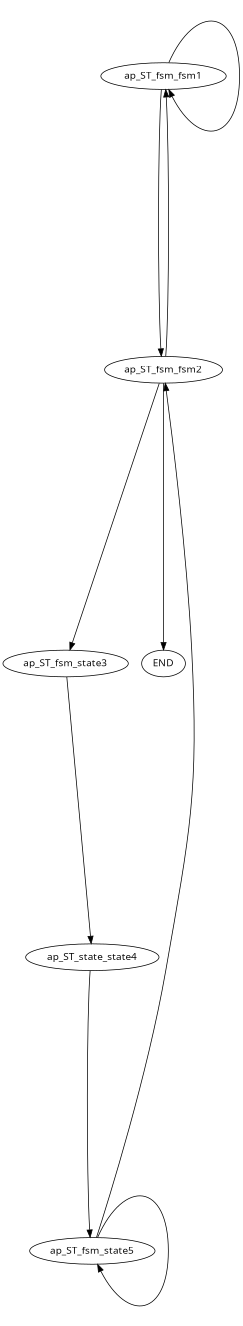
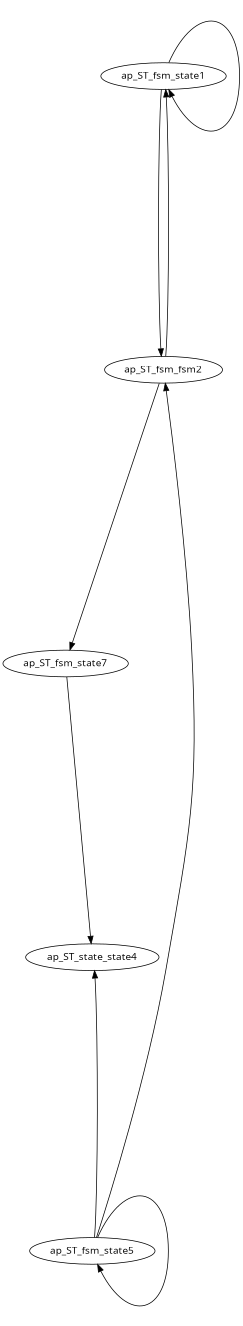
node "ap_ST_fsm_fsm1": label "ap_ST_fsm_fsm1" -> "ap_ST_fsm_state1"
node "ap_ST_fsm_state3": label "ap_ST_fsm_state3" -> "ap_ST_fsm_state7"
node "END": removed
edge "ap_ST_state_state4" -> "ap_ST_fsm_state5": reversed
